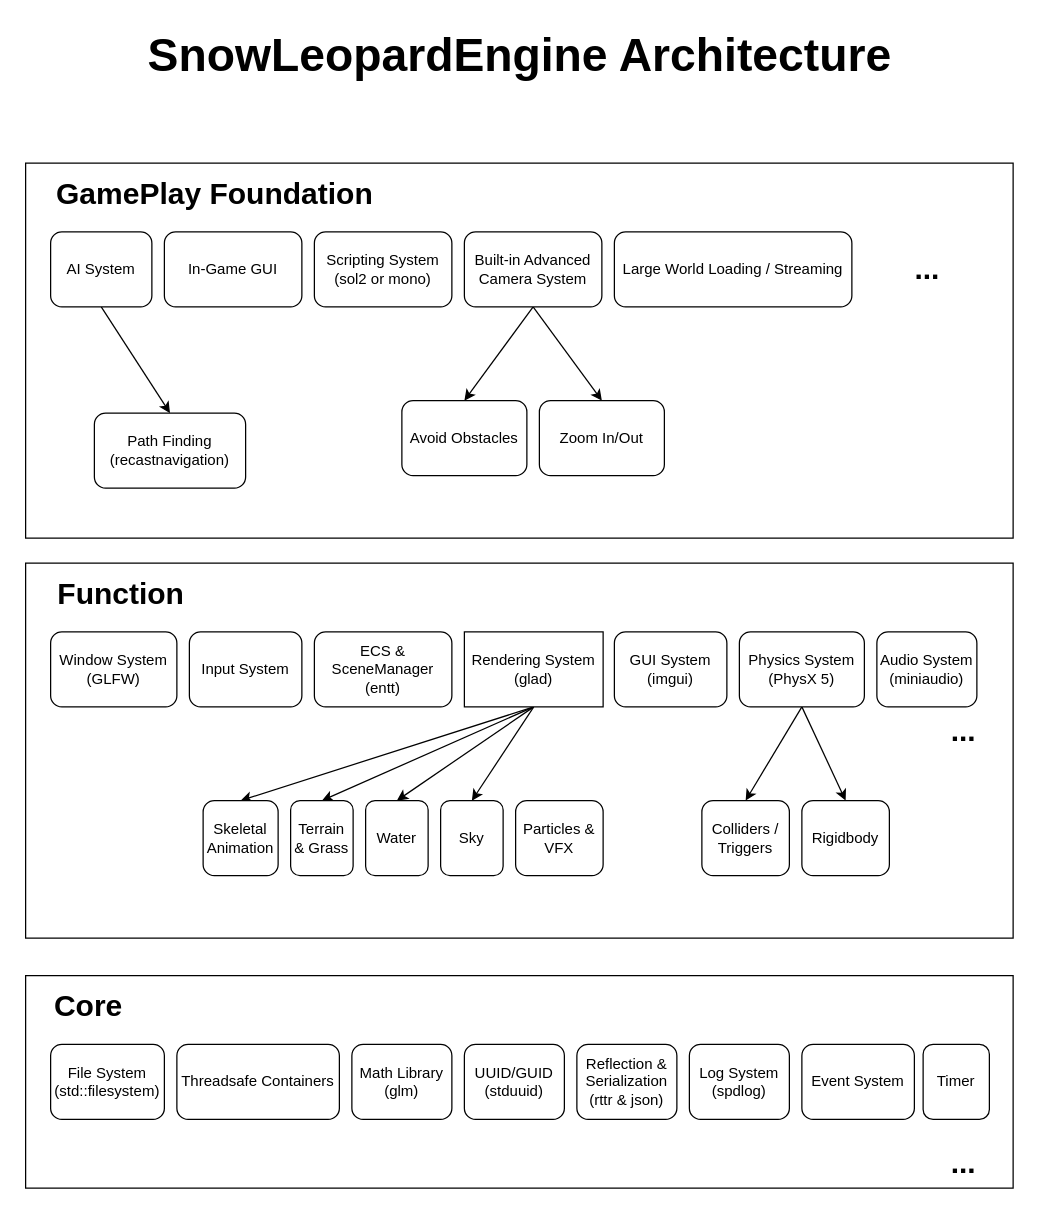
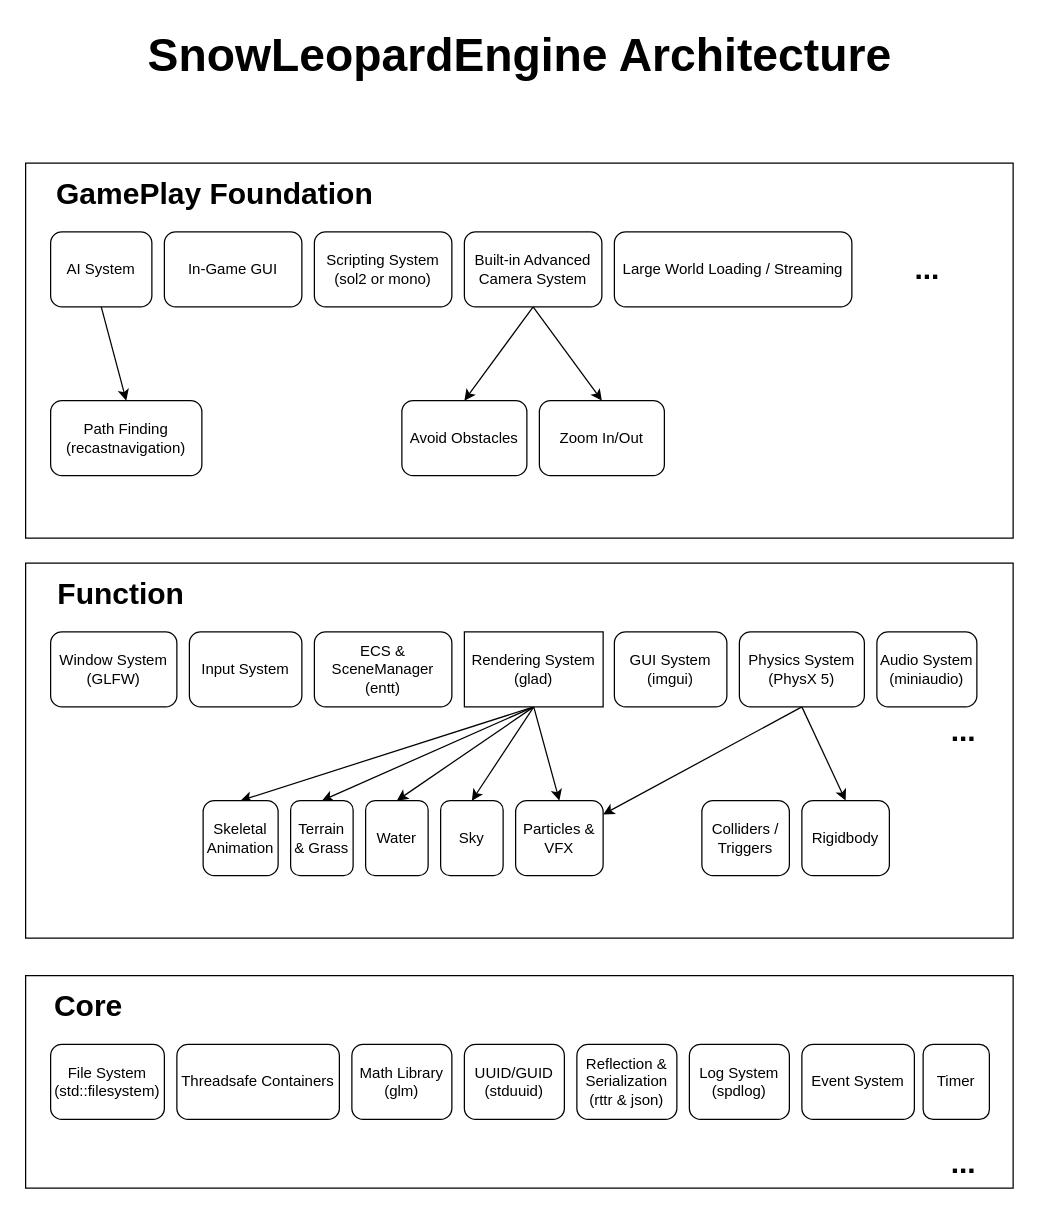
node "Path Finding (recastnavigation)": moved (170, 451) -> (126, 438)
edge "Rendering System (glad)" -> "Particles & VFX": added
edge "Physics System (PhysX 5)" -> "Colliders / Triggers": now "Physics System (PhysX 5)" -> "Particles & VFX"
